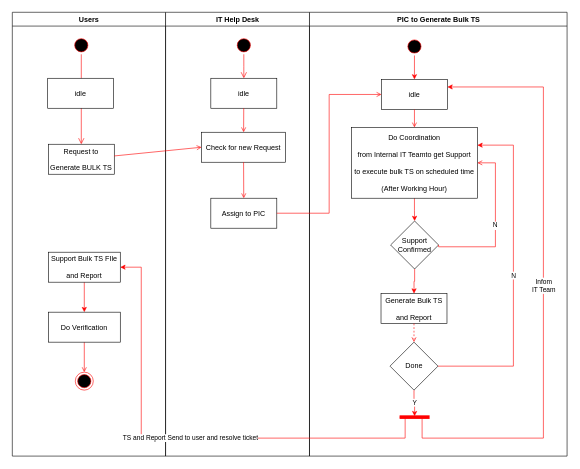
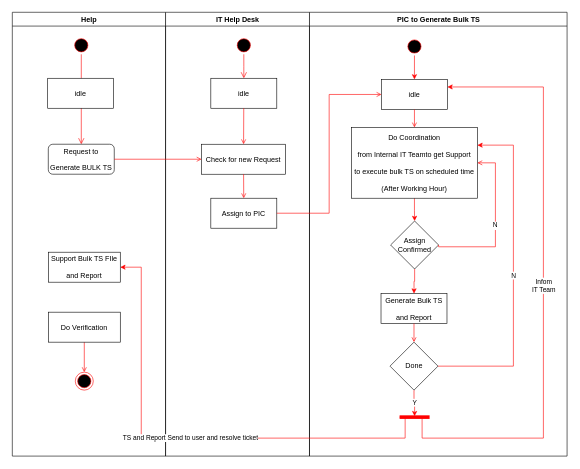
node "Users": label "Users" -> "Help"
node "Check for new Request": moved (244, 147) -> (244, 159)
node "Request to Generate BULK TS": shape rectangle -> rounded rectangle
node "Support Confirmed": label "Support Confirmed" -> "Assign Confirmed"
edge "Support Bulk TS FIle and Report" -> "Do Verification": removed
edge "Generate Bulk TS and Report" -> "Done": style dashed -> solid
